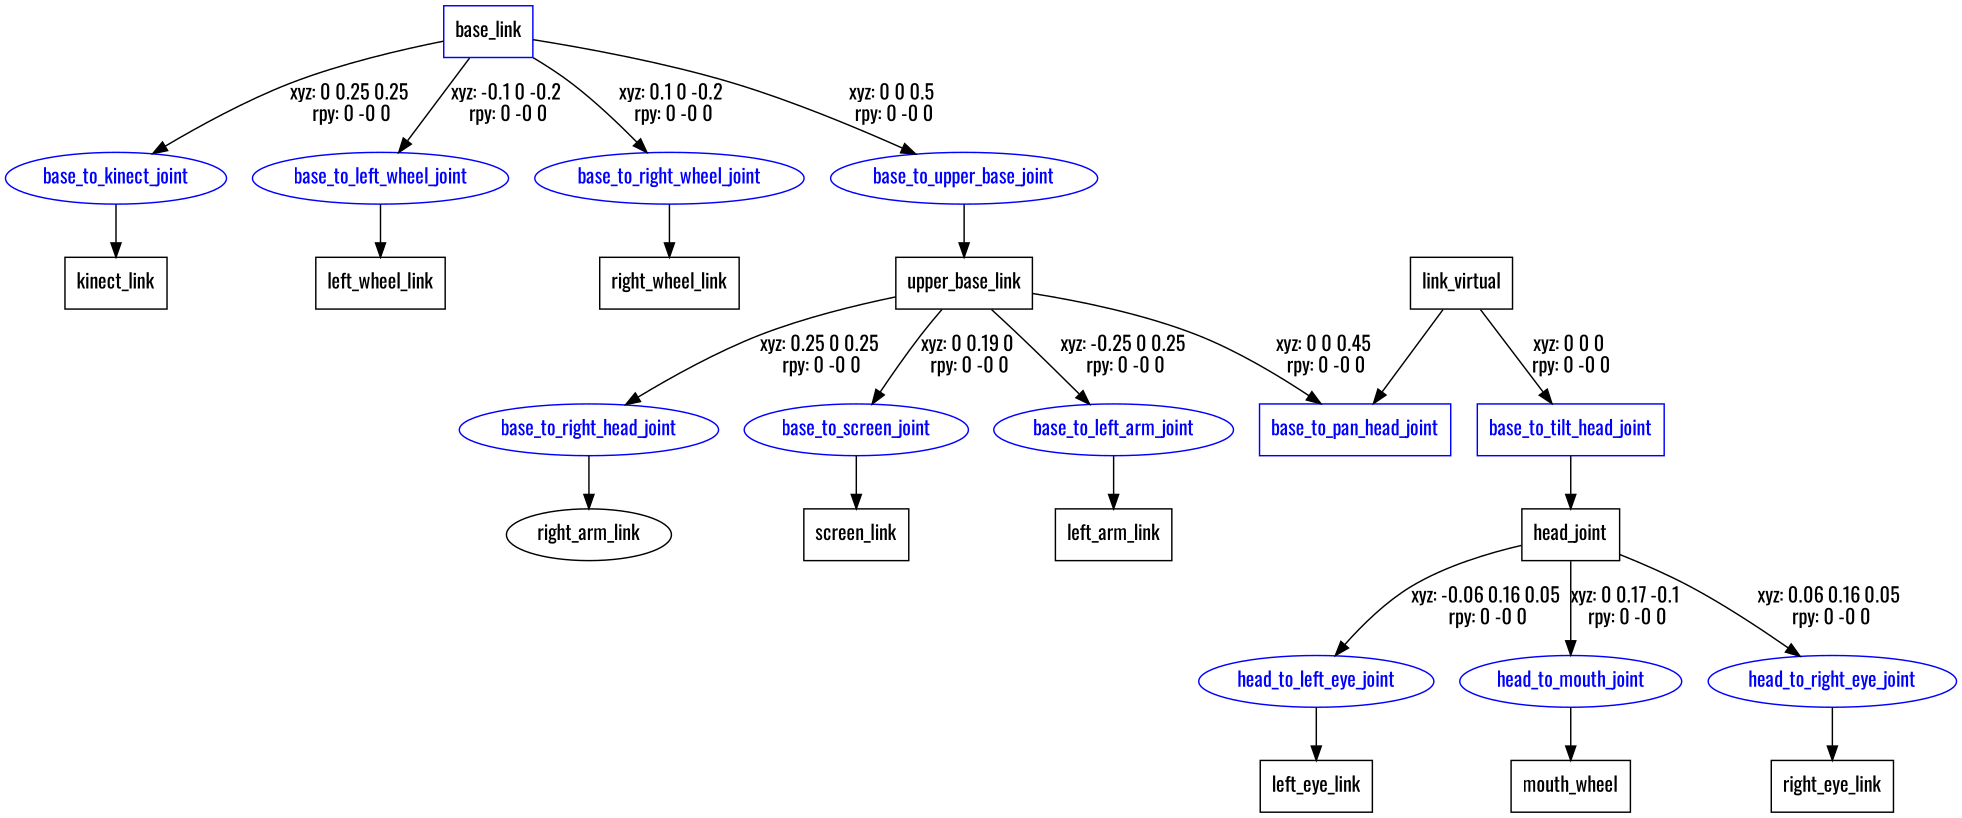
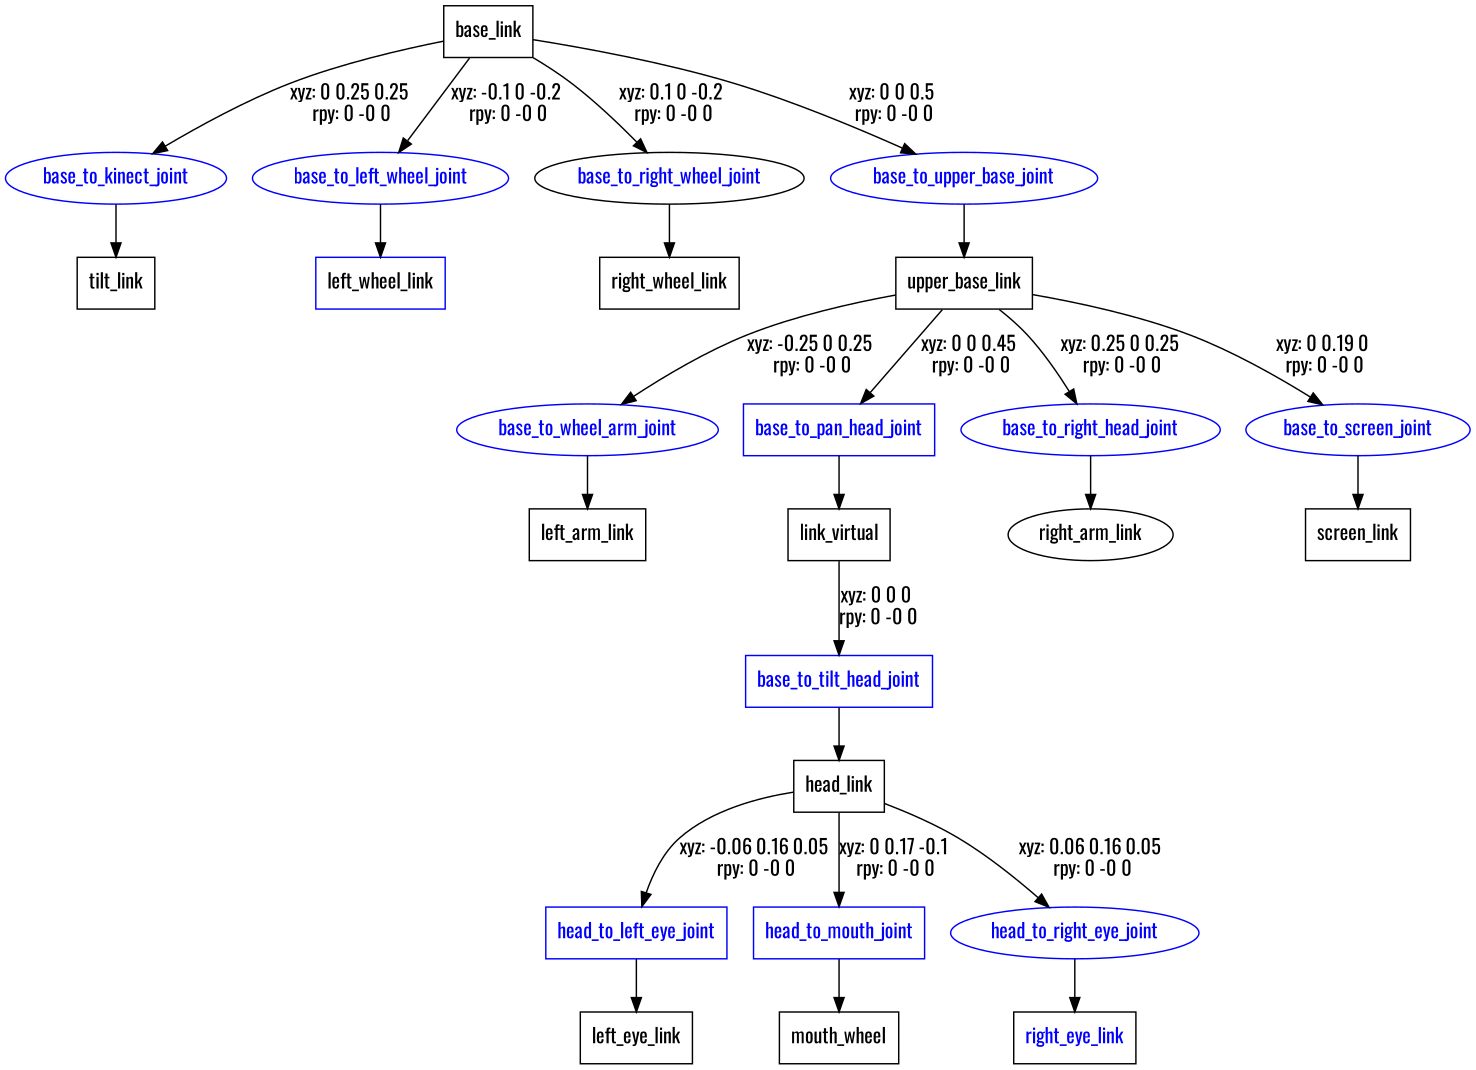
node "base_link": color blue -> black
node "base_to_right_wheel_joint": color blue -> black
node "kinect_link": label "kinect_link" -> "tilt_link"
node "left_wheel_link": color black -> blue
edge "link_virtual" -> "base_to_pan_head_joint": reversed
node "base_to_left_arm_joint": label "base_to_left_arm_joint" -> "base_to_wheel_arm_joint"
node "head_joint": label "head_joint" -> "head_link"
node "head_to_left_eye_joint": shape ellipse -> box
node "head_to_mouth_joint": shape ellipse -> box
node "right_eye_link": fontcolor black -> blue
